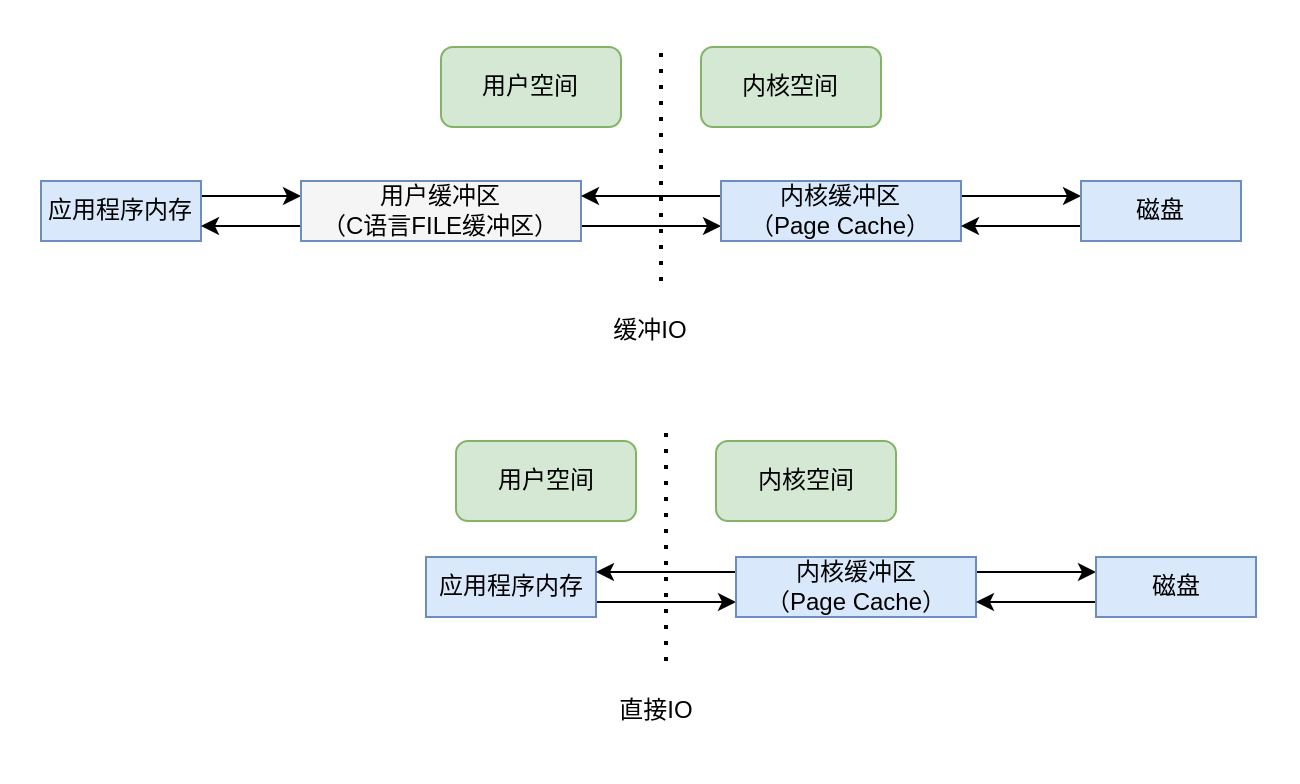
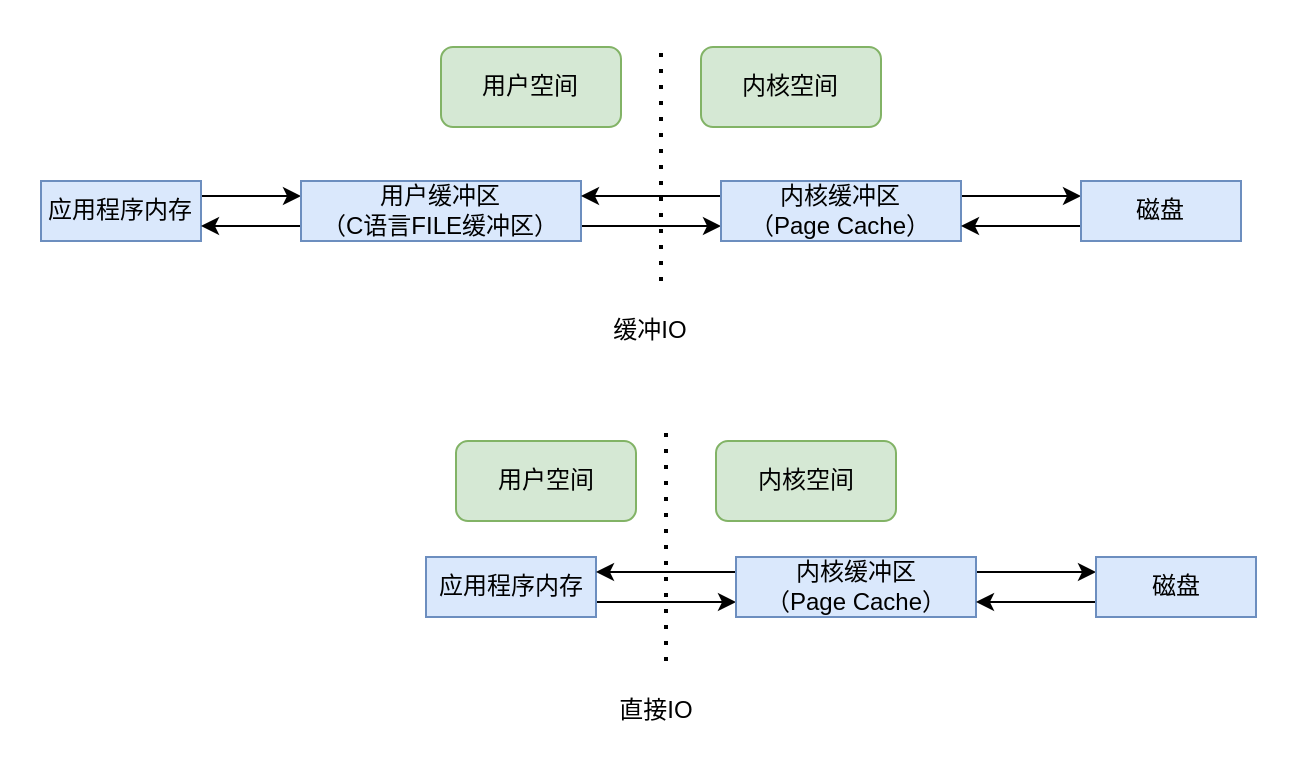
node "用户缓冲区 （C语言FILE缓冲区）": fillcolor #f5f5f5 -> #dae8fc
